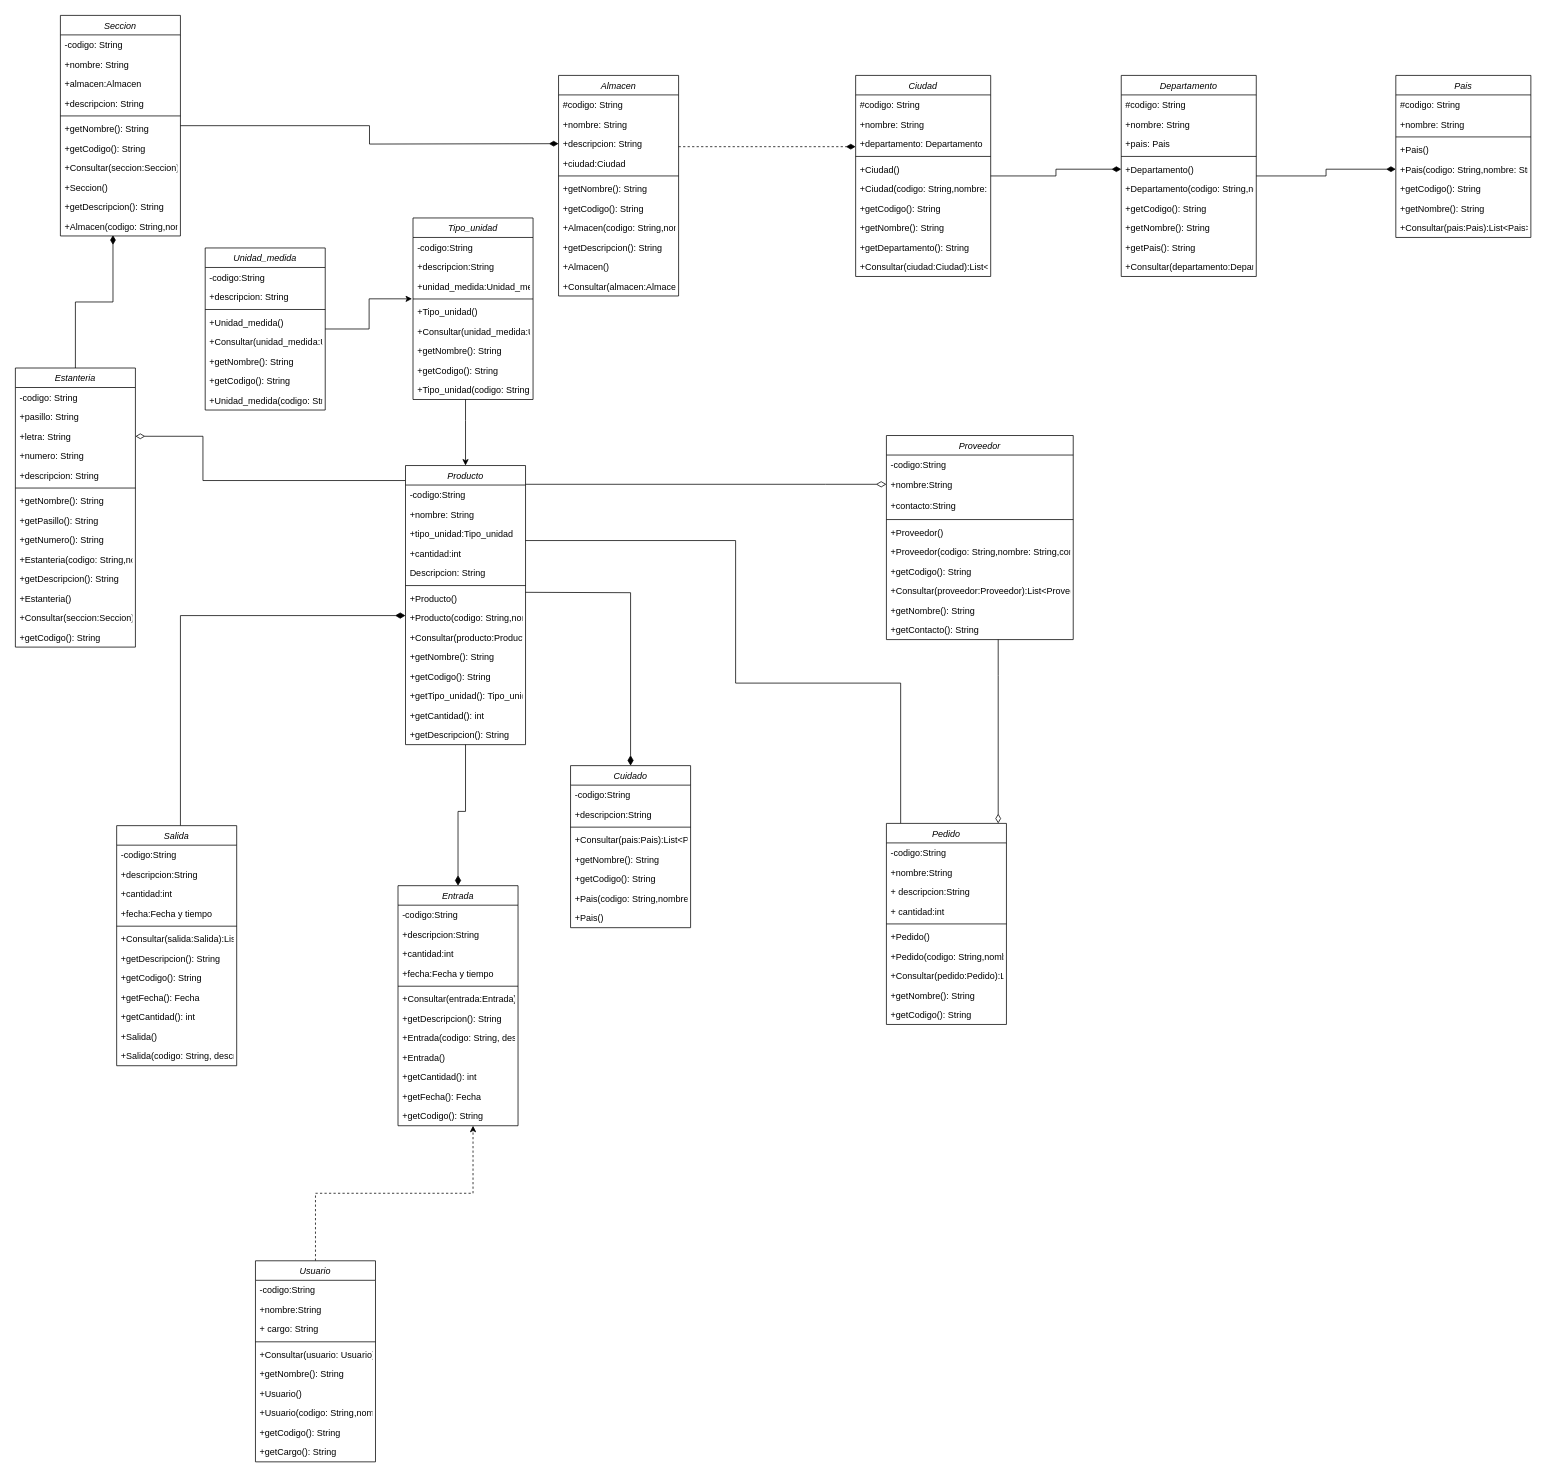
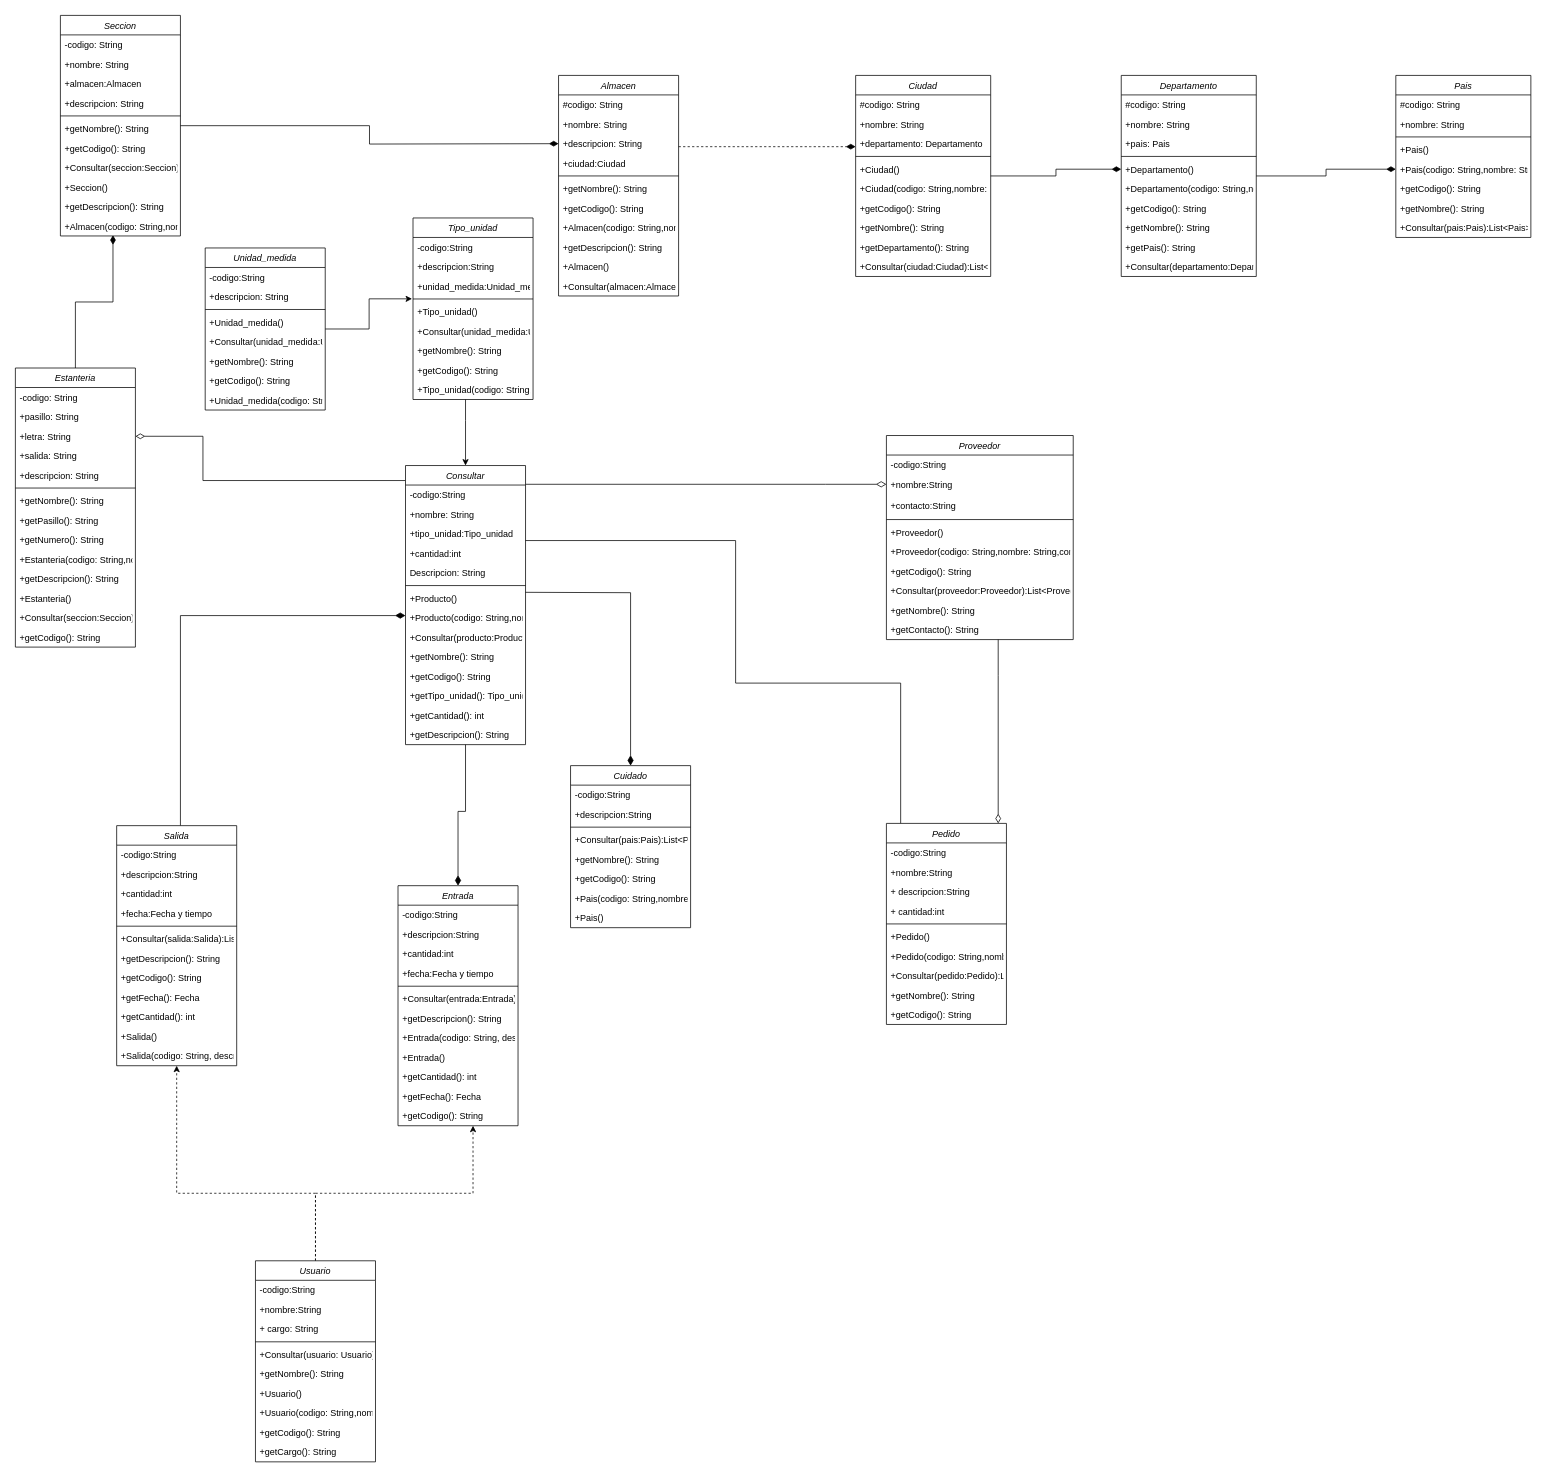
node "+numero: String": label "+numero: String" -> "+salida: String"
node "Producto": label "Producto" -> "Consultar"
edge "Usuario" -> "Salida": added
